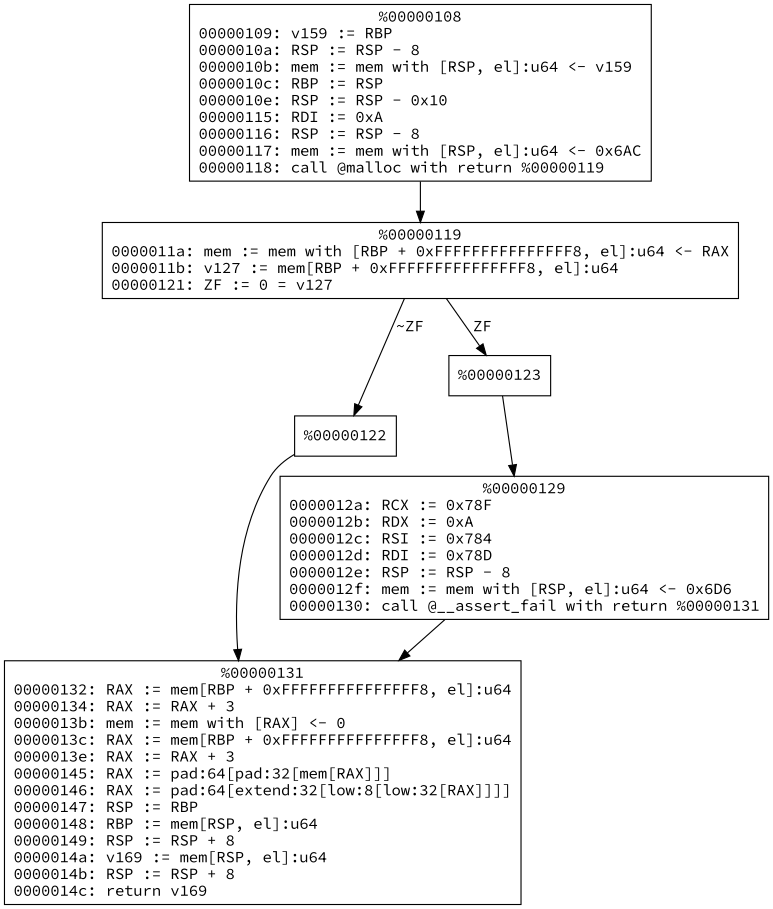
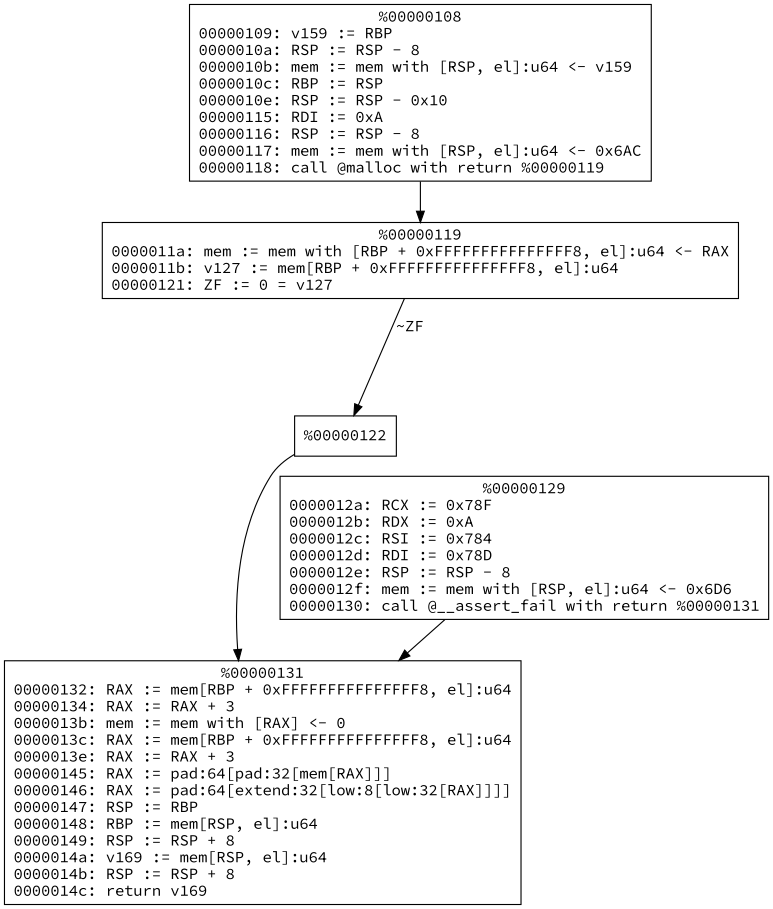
node "%00000123": removed
